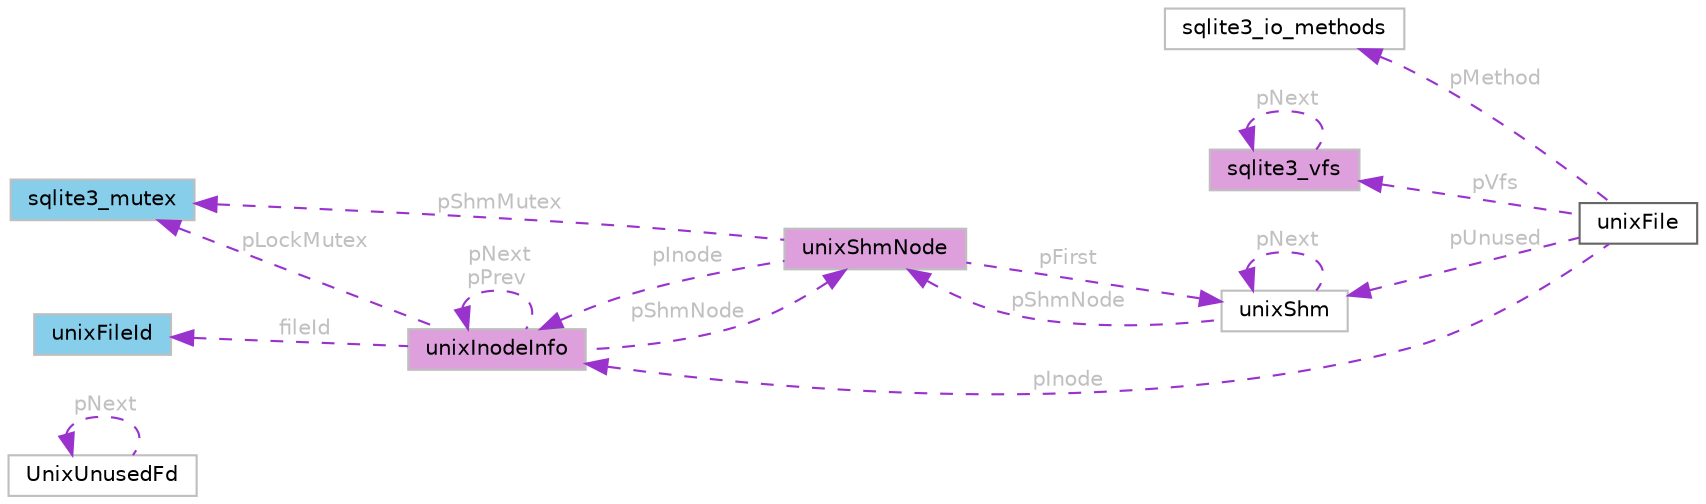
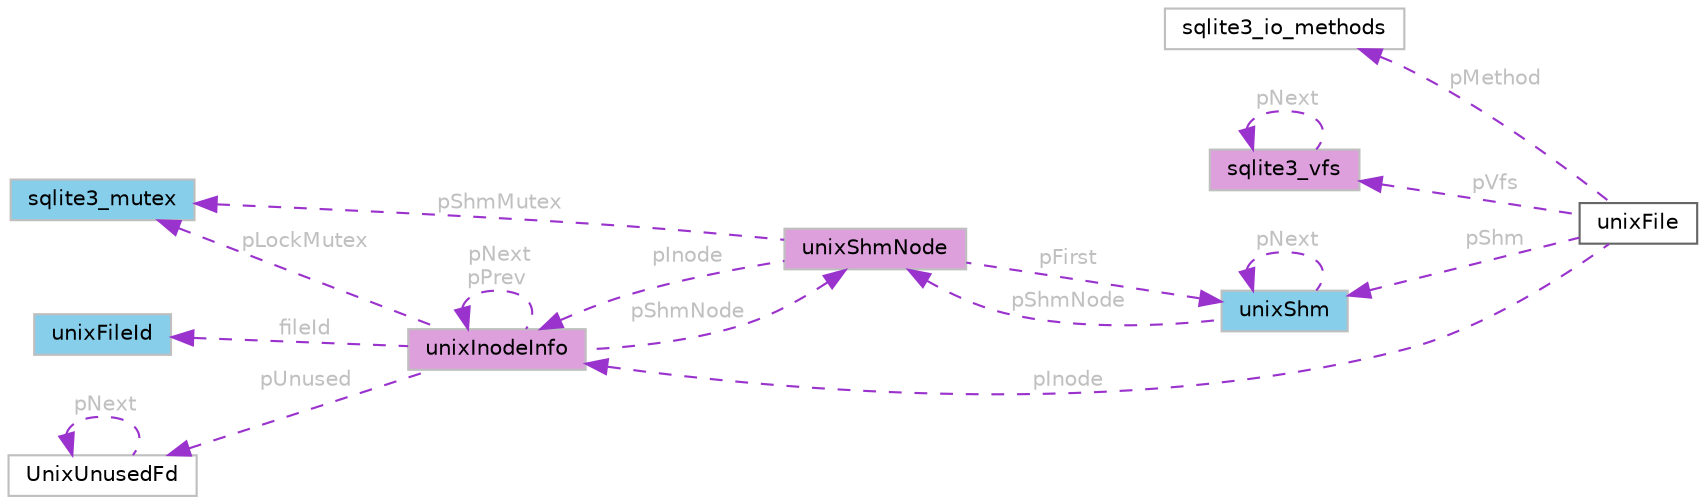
edge "unixFile" -> "unixShm": label " pUnused" -> " pShm"
node "unixShm": fillcolor white -> skyblue
edge "unixInodeInfo" -> "UnixUnusedFd": added, label "pUnused"
